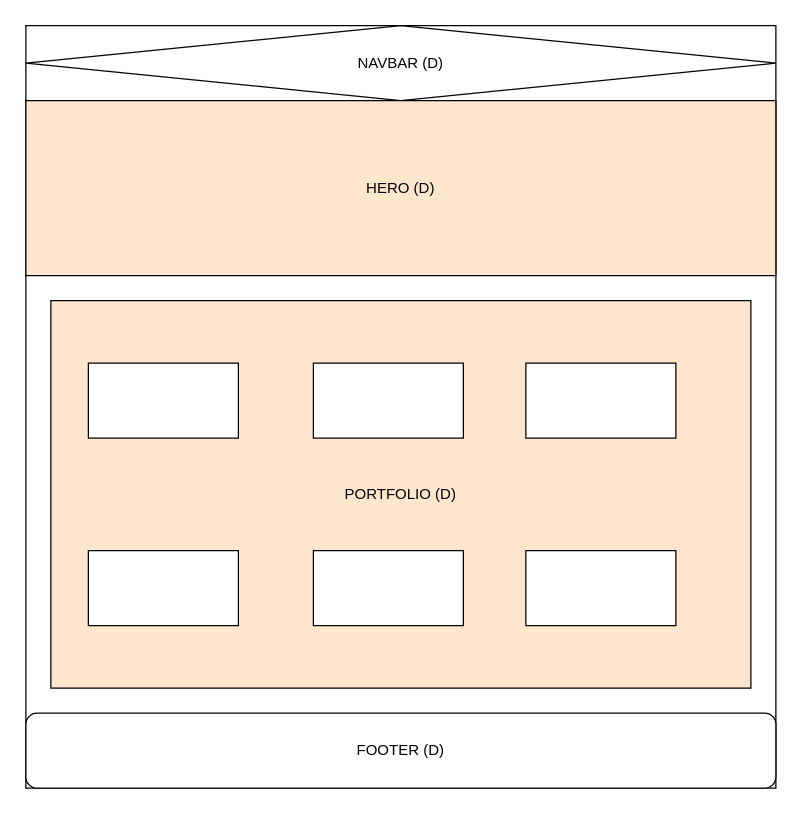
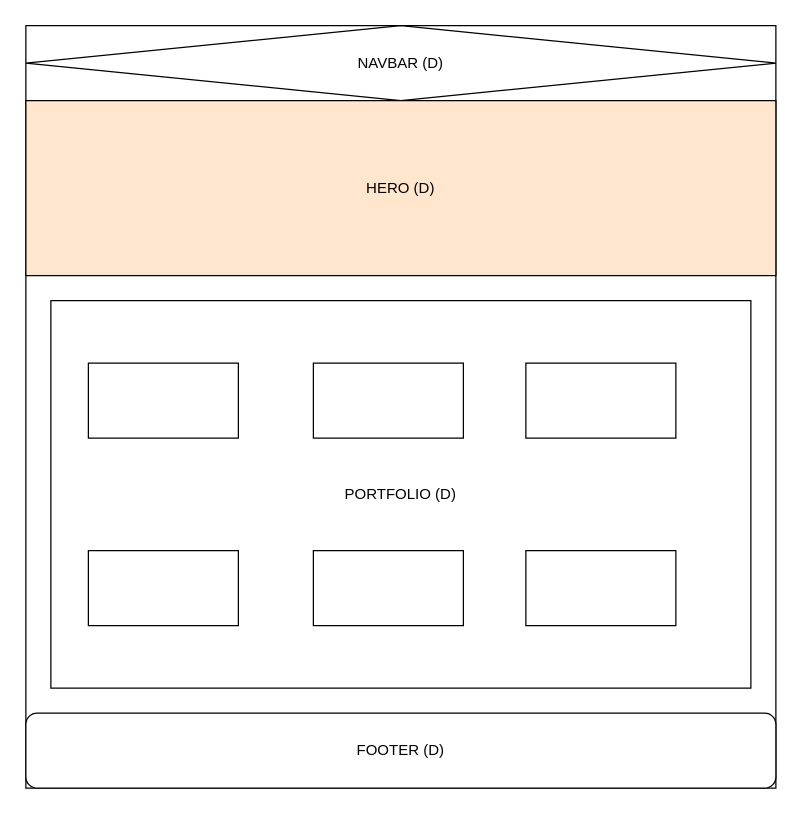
node "PORTFOLIO (D)": fillcolor #ffe6cc -> #ffffff
